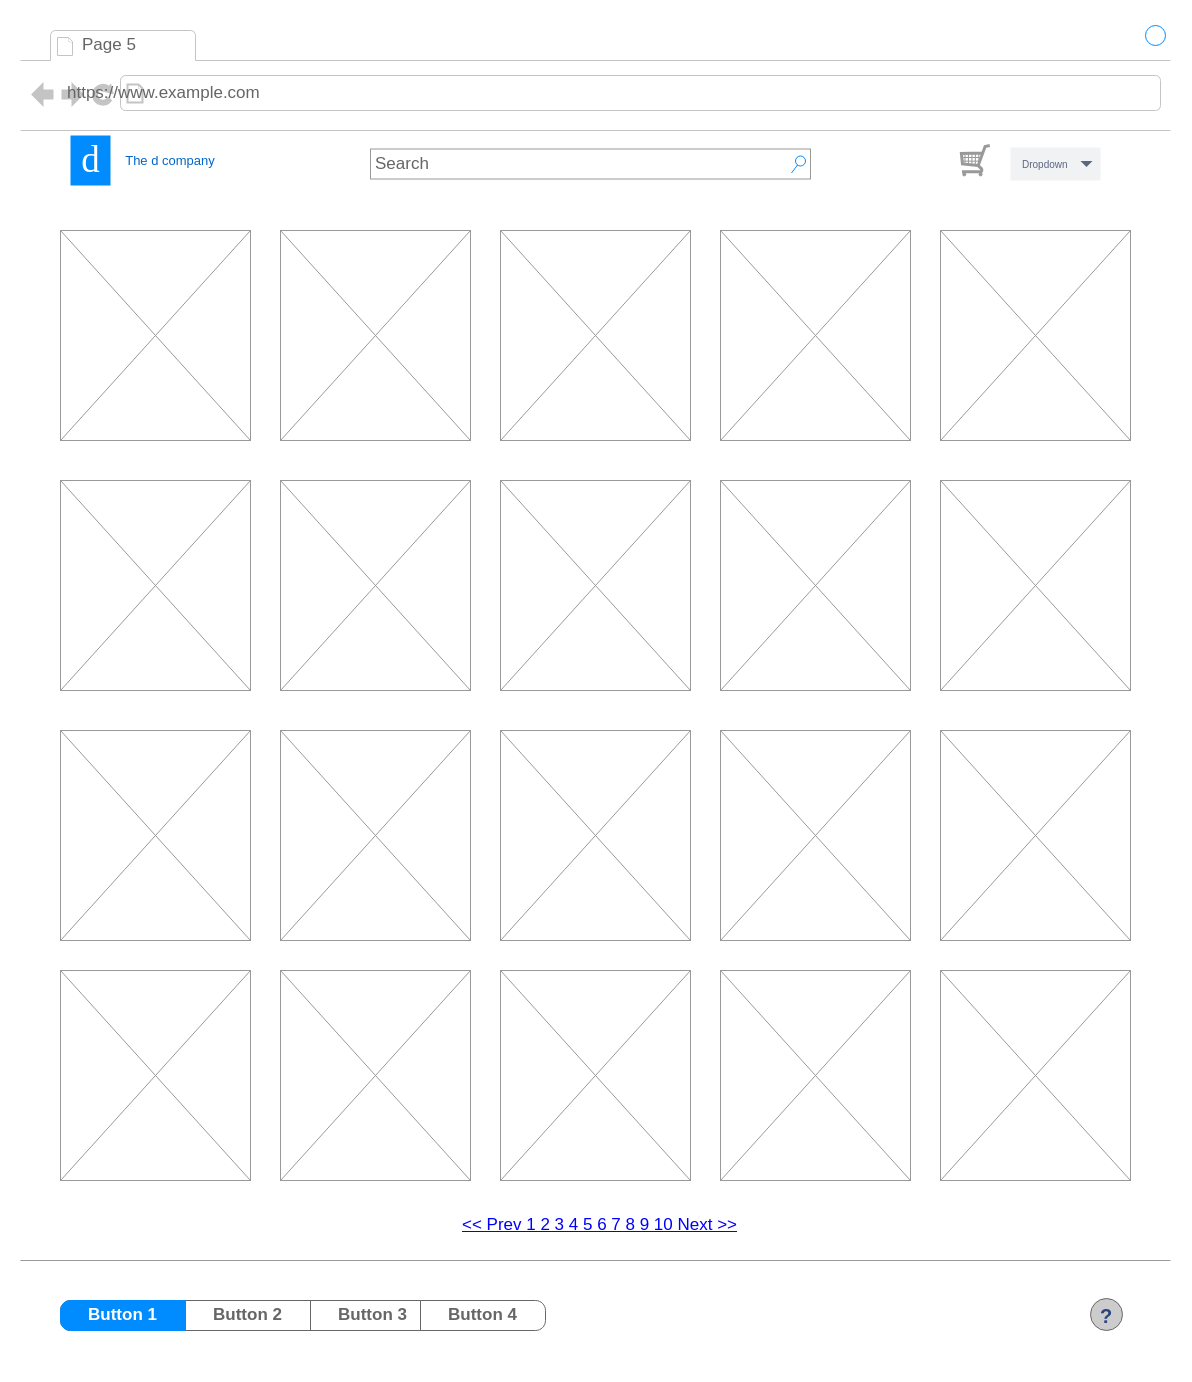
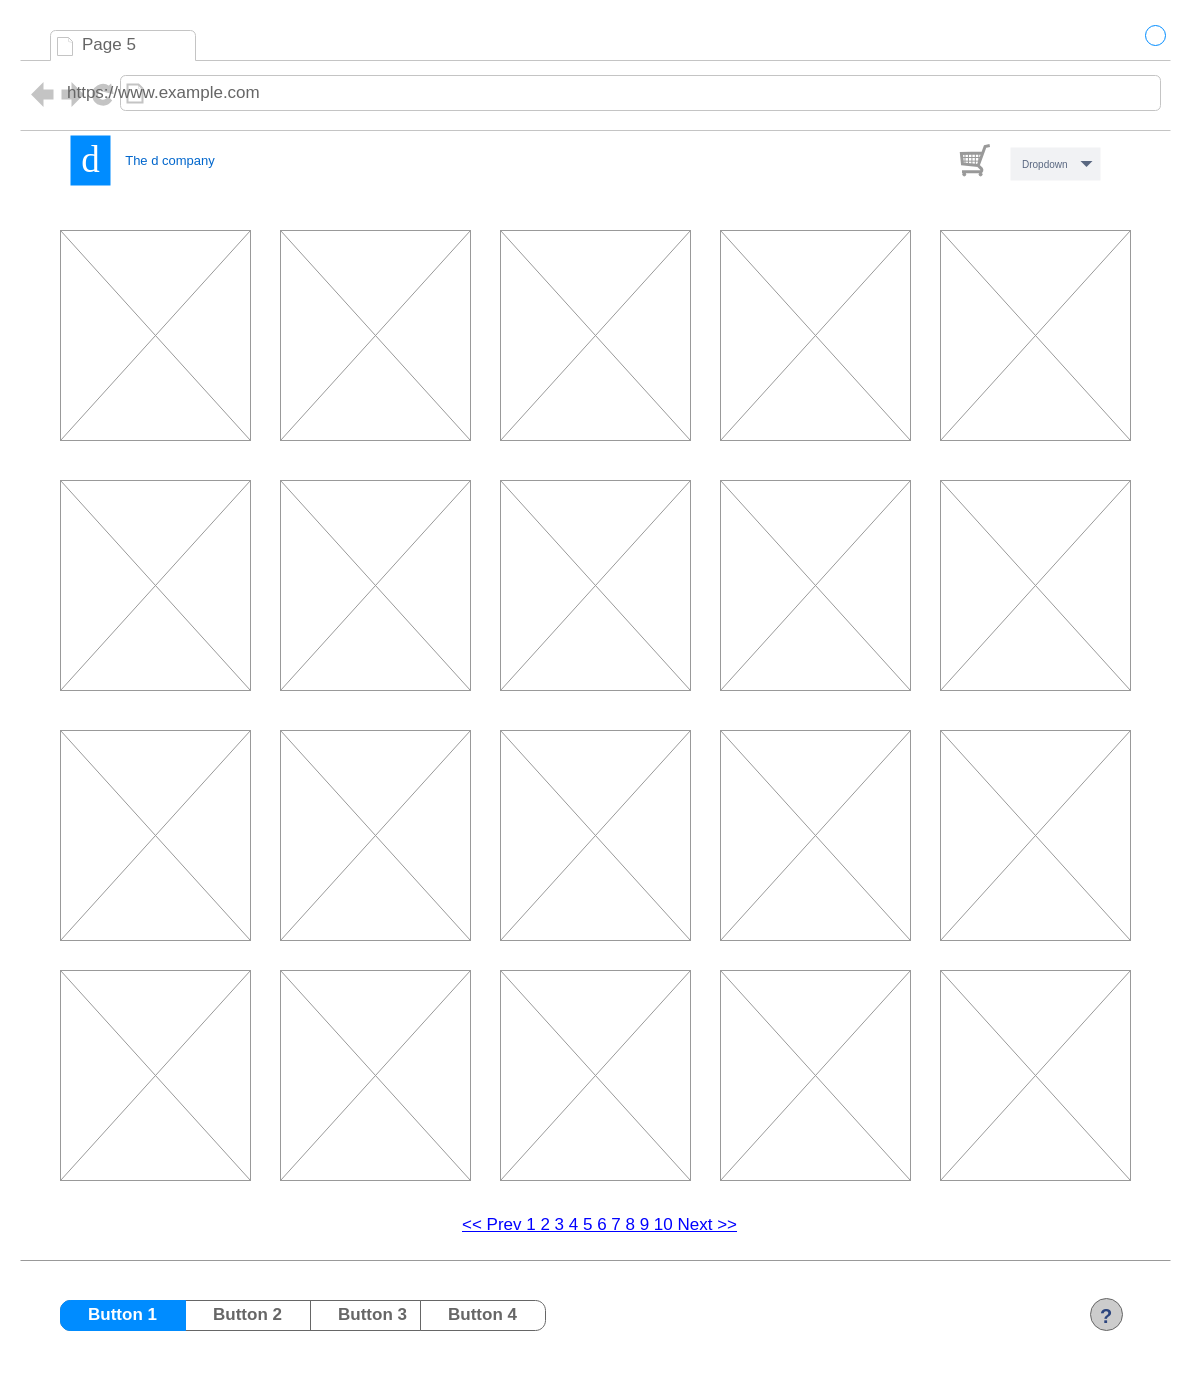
node "Search": removed
